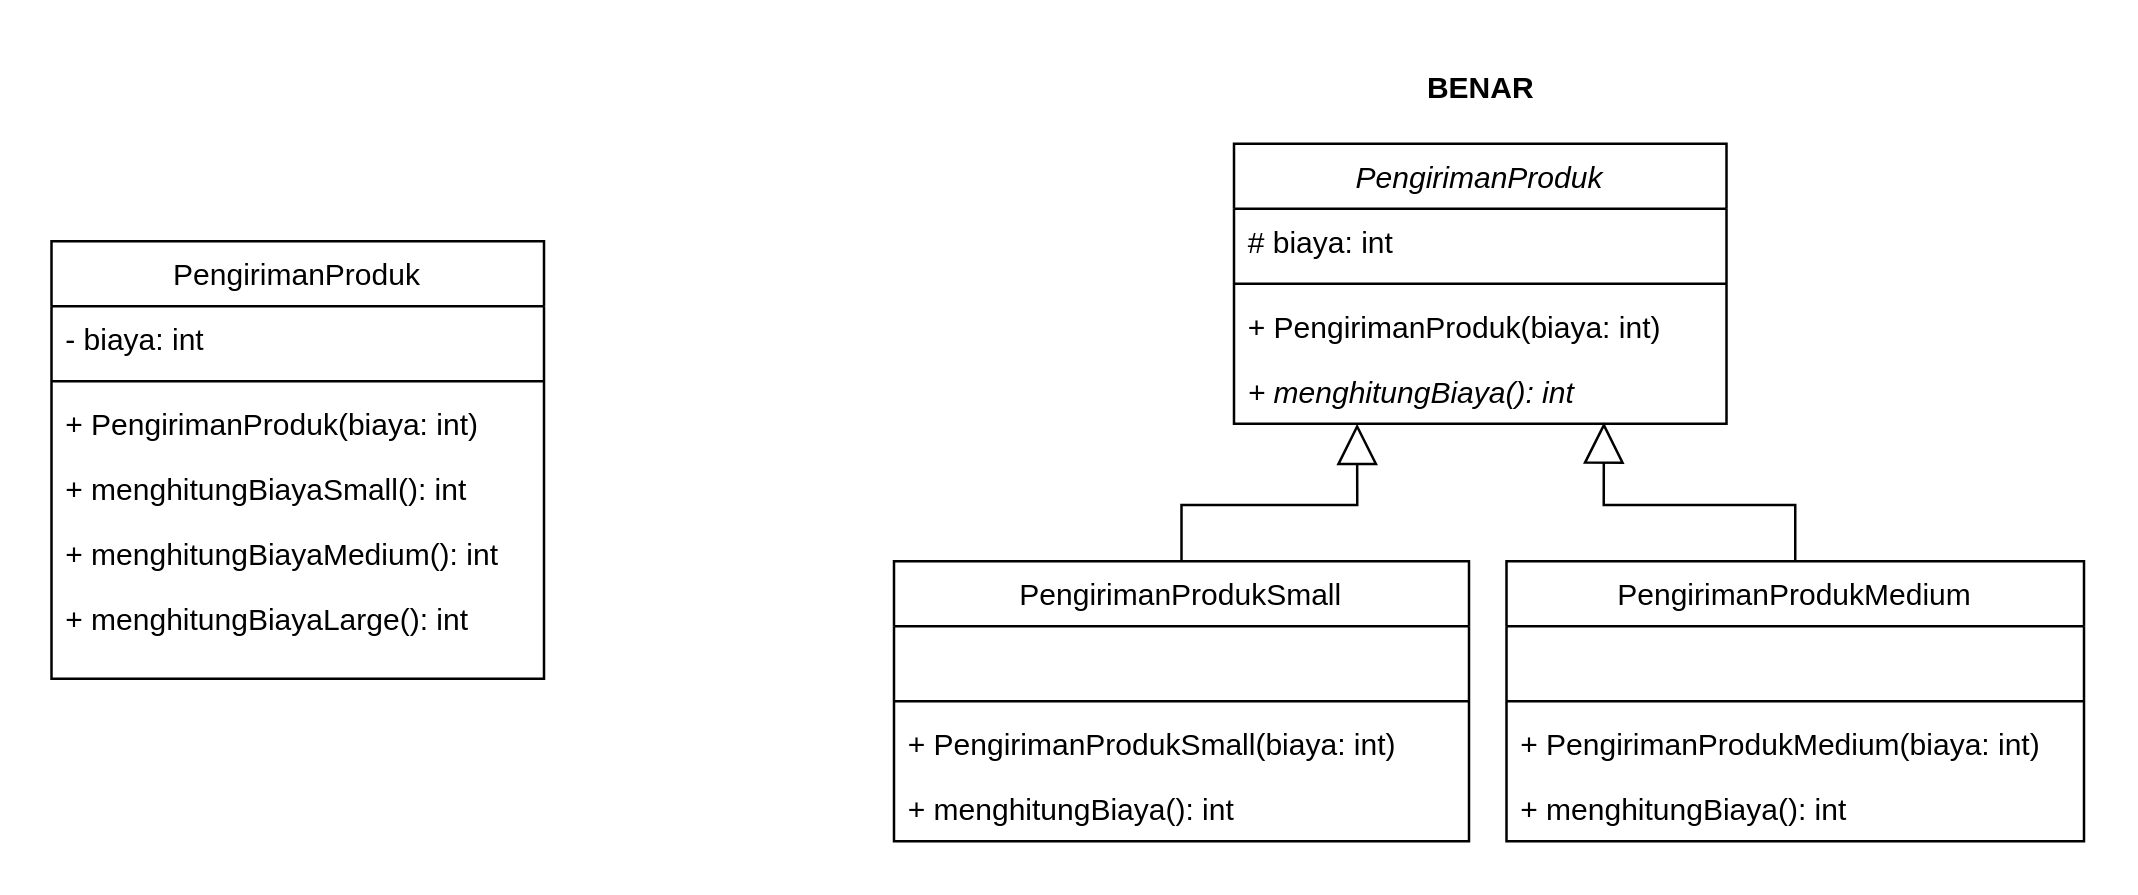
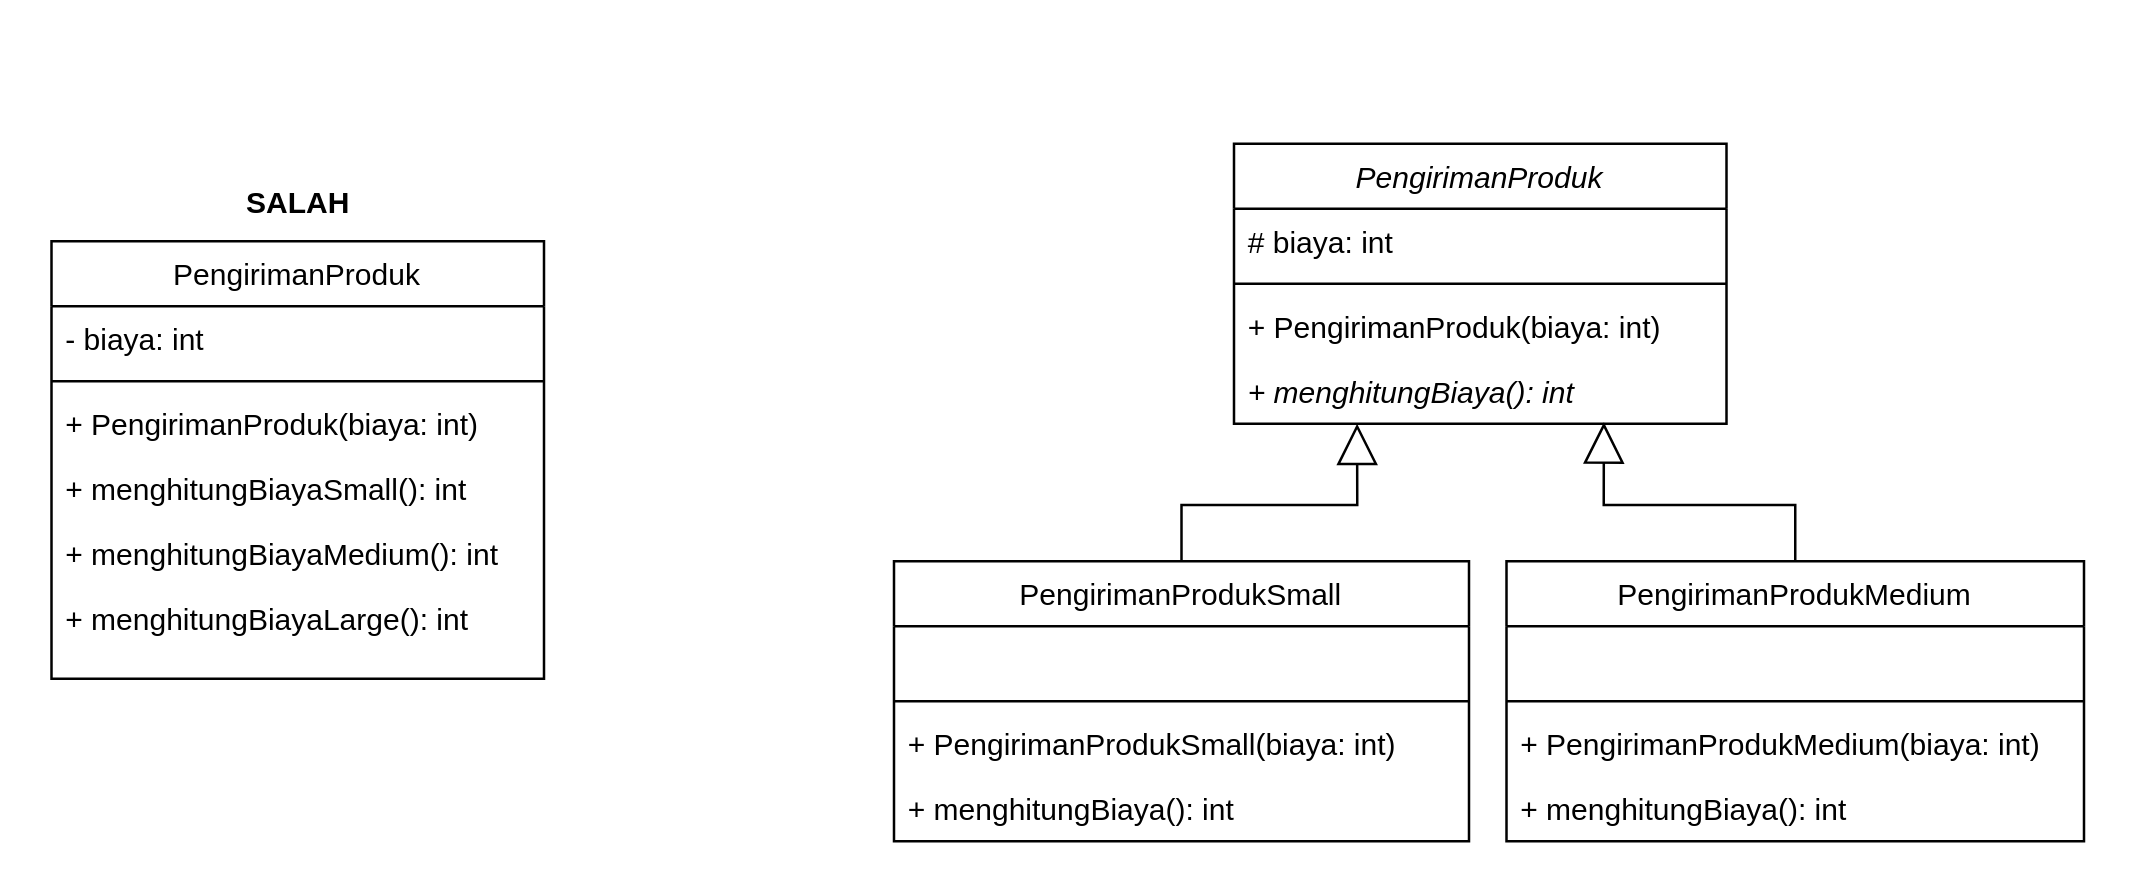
node "BENAR": removed
node "SALAH": added
